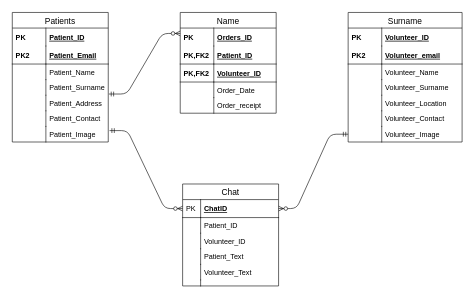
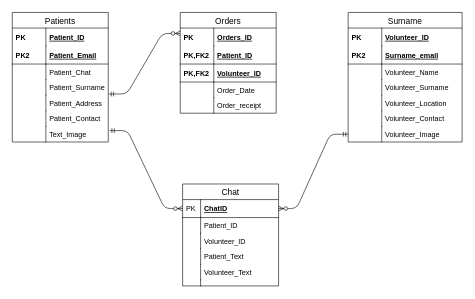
node "Name": label "Name" -> "Orders"
node "Volunteer_email": label "Volunteer_email" -> "Surname_email"
node "Patient_Name": label "Patient_Name" -> "Patient_Chat"
node "Patient_Image": label "Patient_Image" -> "Text_Image"
